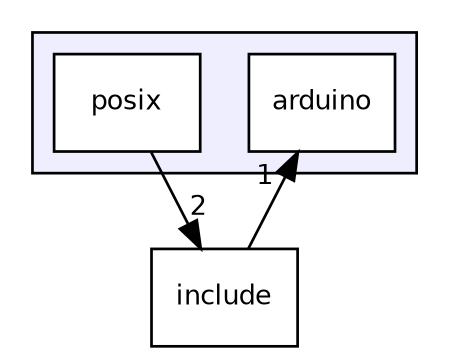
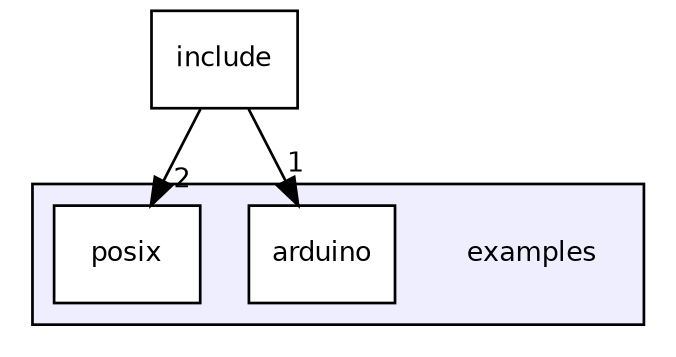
edge "posix" -> "include": reversed
node "examples": added
